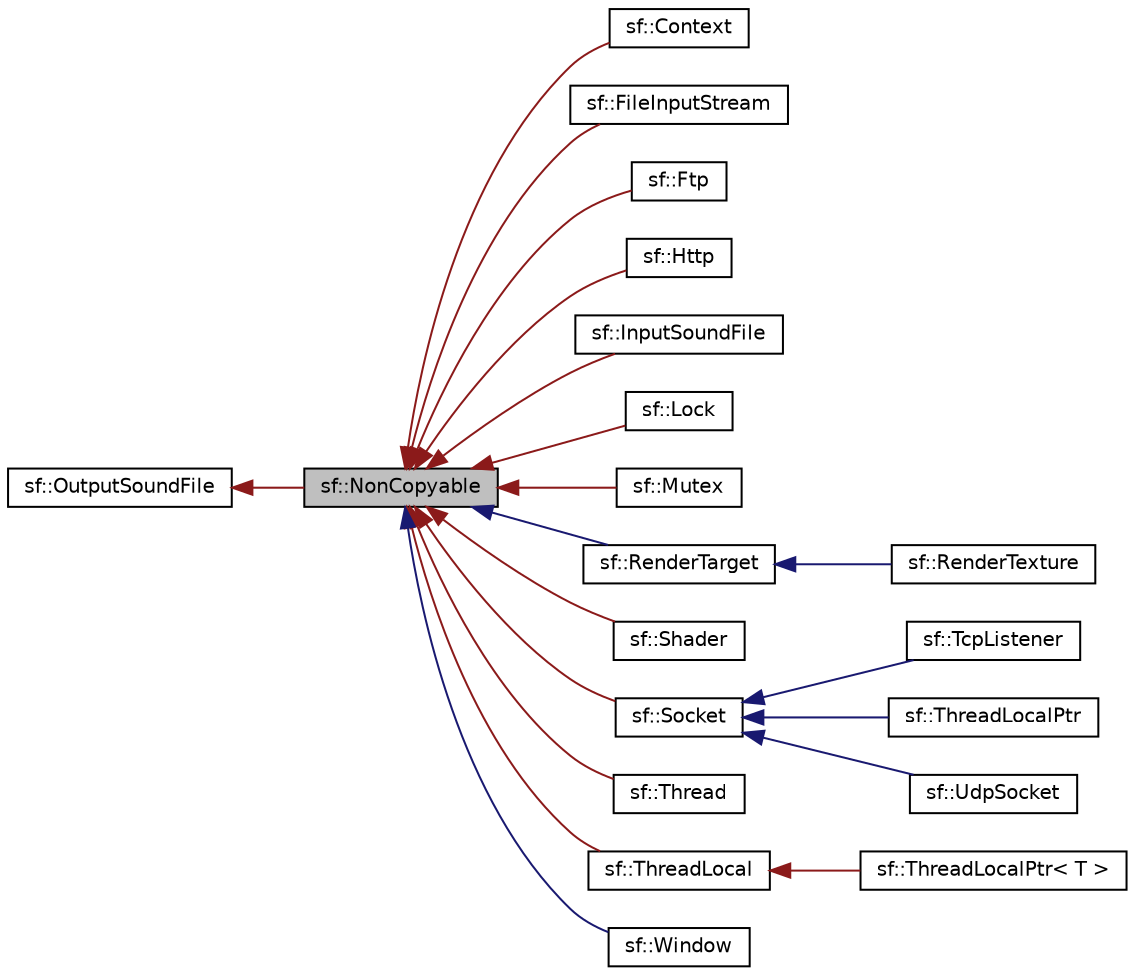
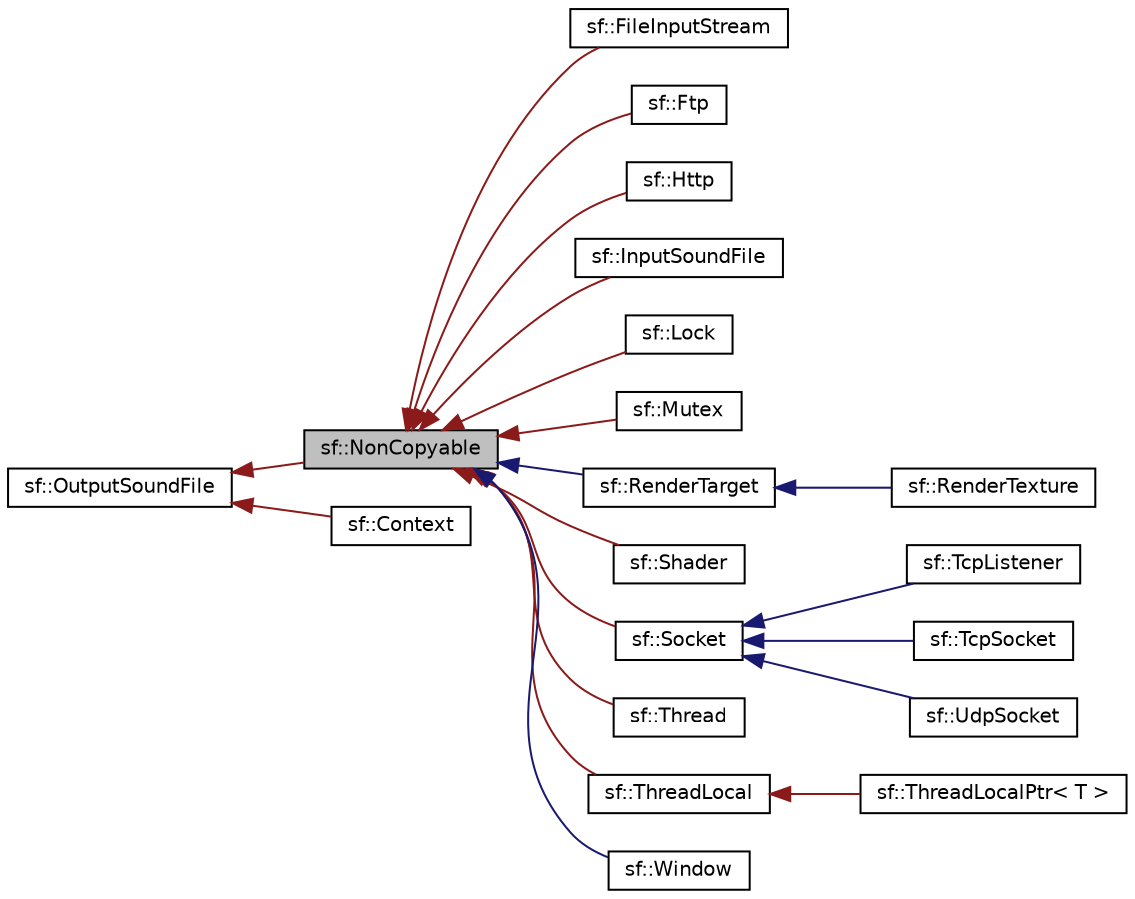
edge "sf::Context" -> "sf::NonCopyable": now "sf::Context" -> "sf::OutputSoundFile"
node "sf::ThreadLocalPtr": label "sf::ThreadLocalPtr" -> "sf::TcpSocket"
